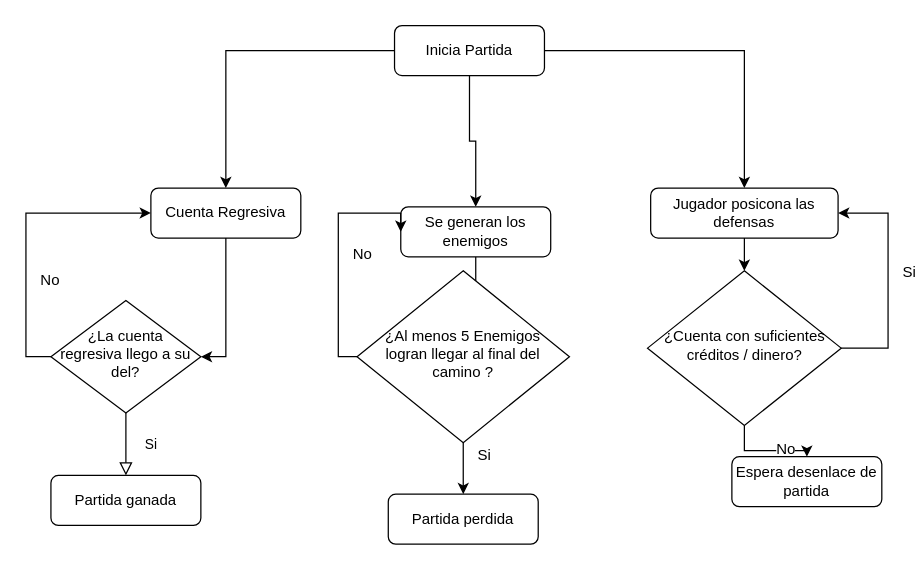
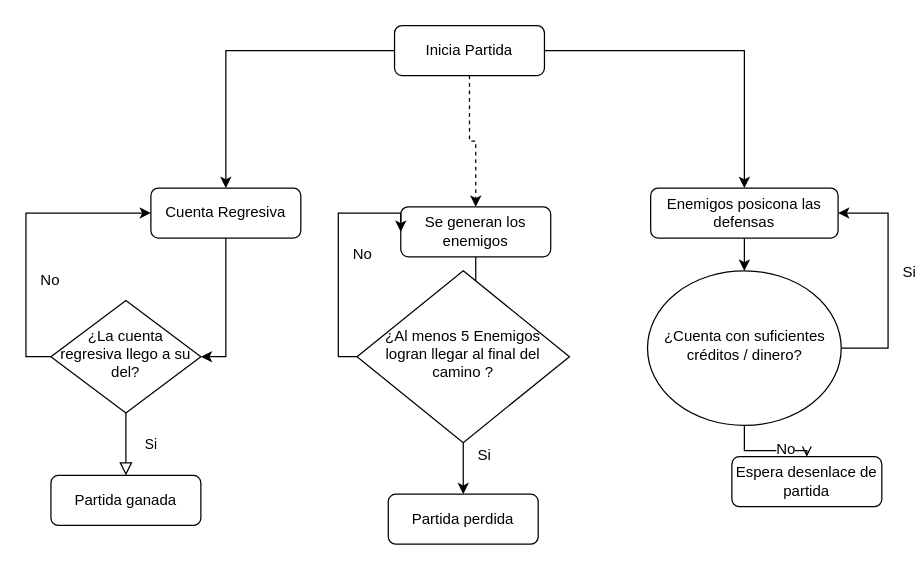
edge "Inicia Partida" -> "Se generan los enemigos": style solid -> dashed
node "Jugador posicona las defensas": label "Jugador posicona las defensas" -> "Enemigos posicona las defensas"
node "¿Cuenta con suficientes créditos / dinero?": shape diamond -> ellipse
edge "¿Cuenta con suficientes créditos / dinero?" -> "Espera desenlace de partida": arrowhead classic -> open
